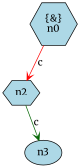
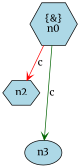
edge "n2" -> "n3": now "{&} n0" -> "n3"
